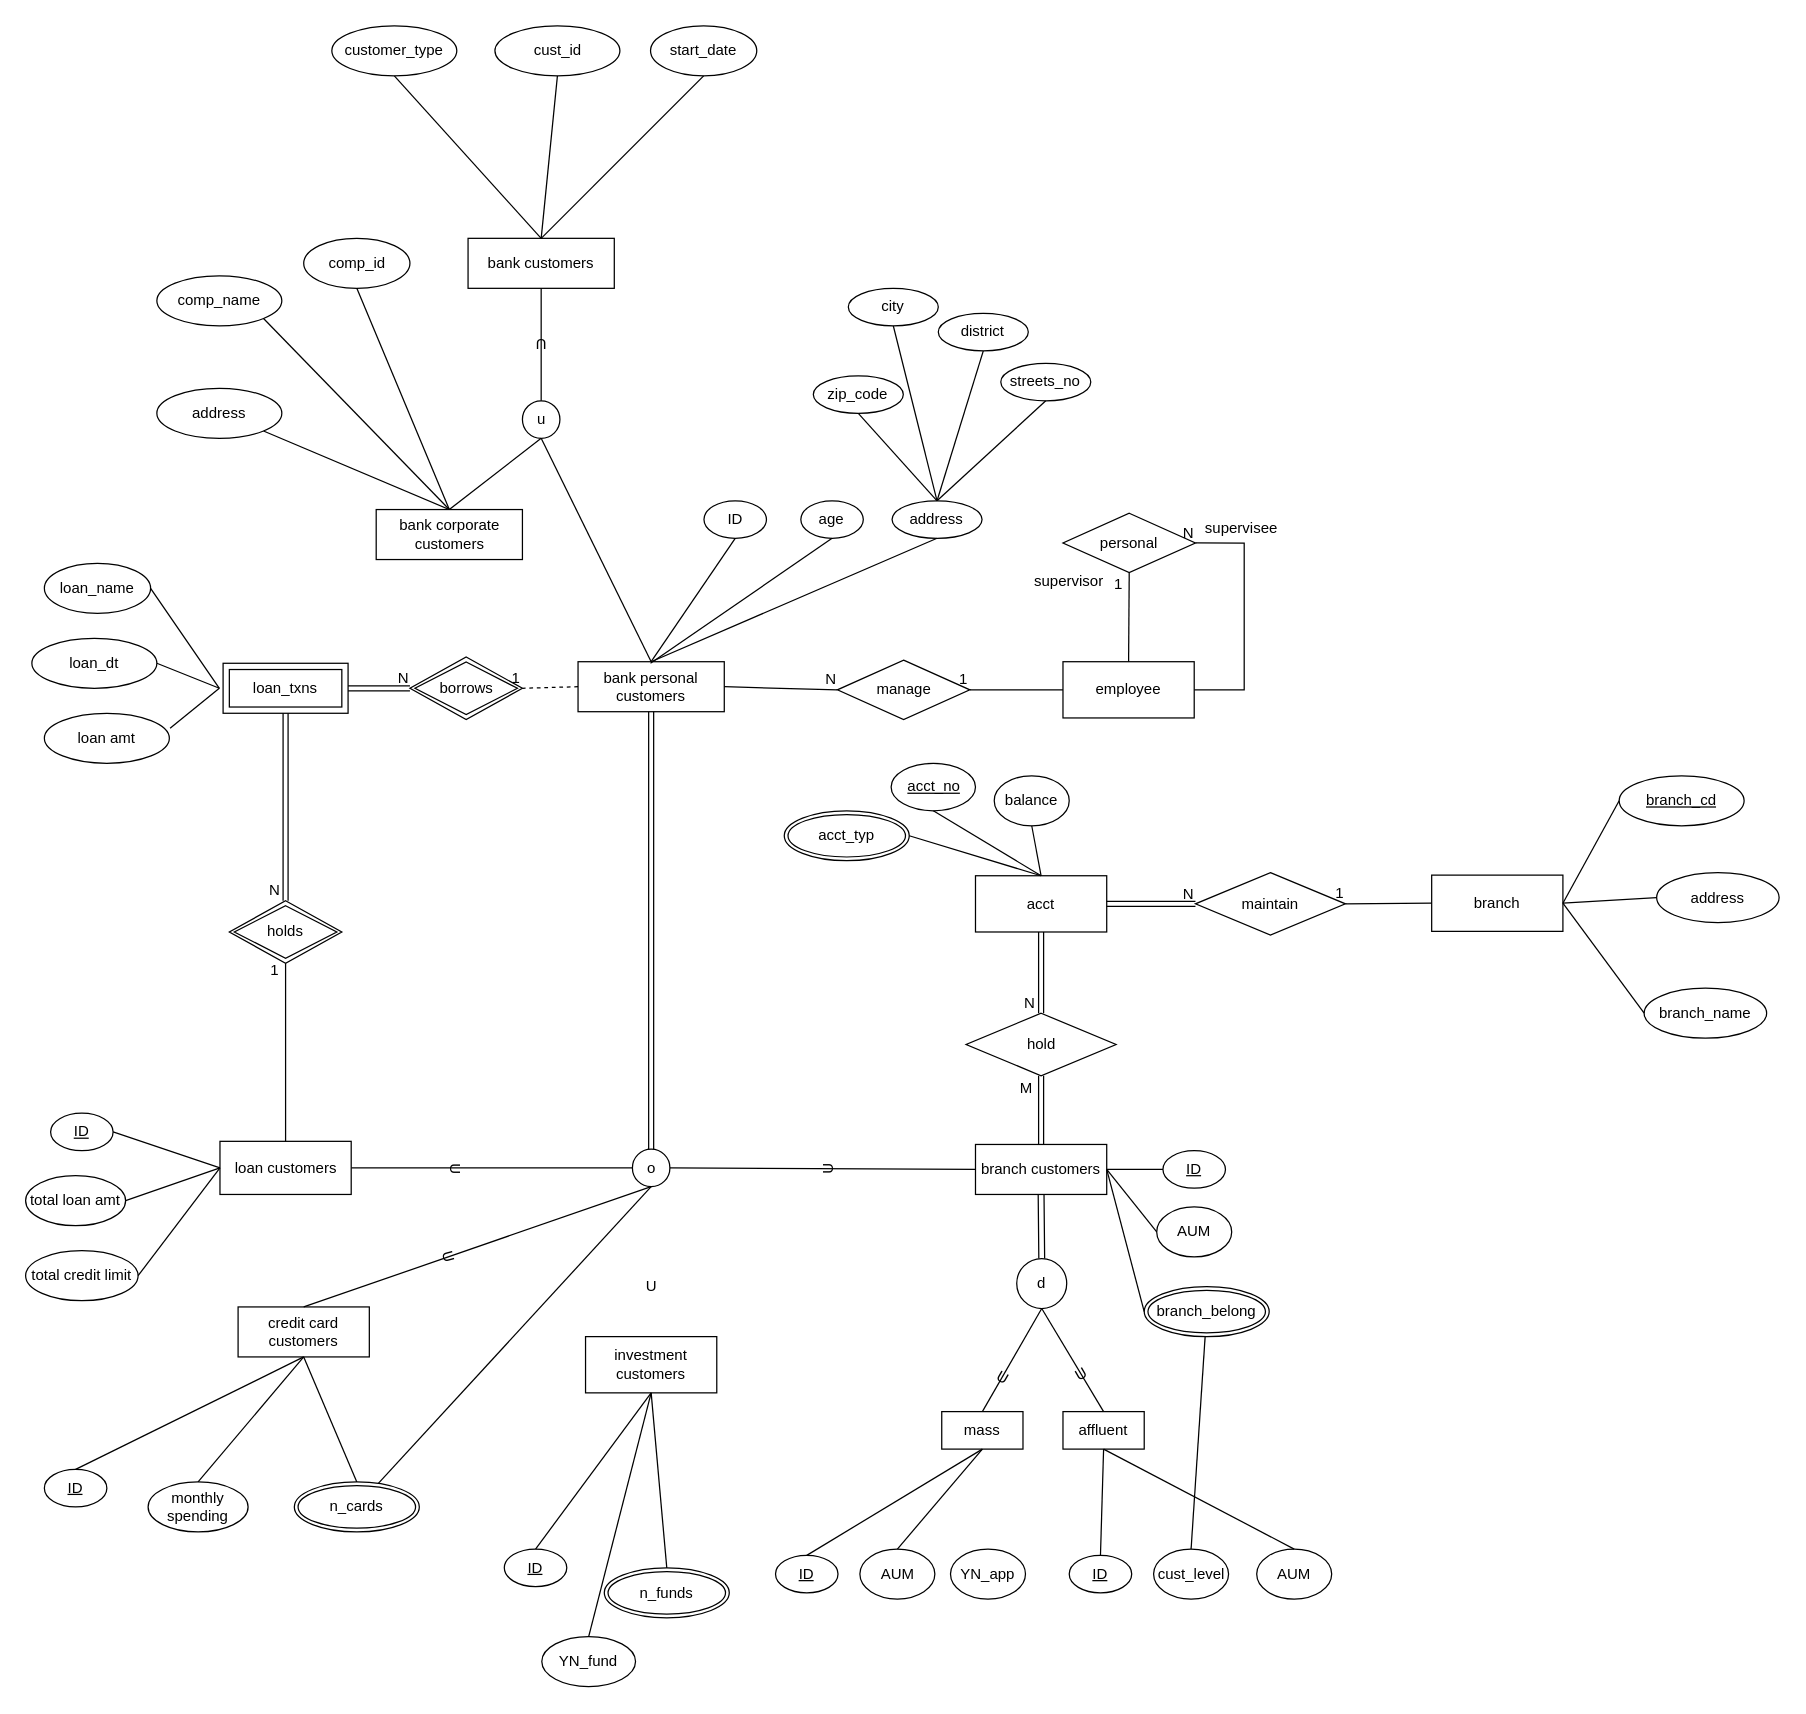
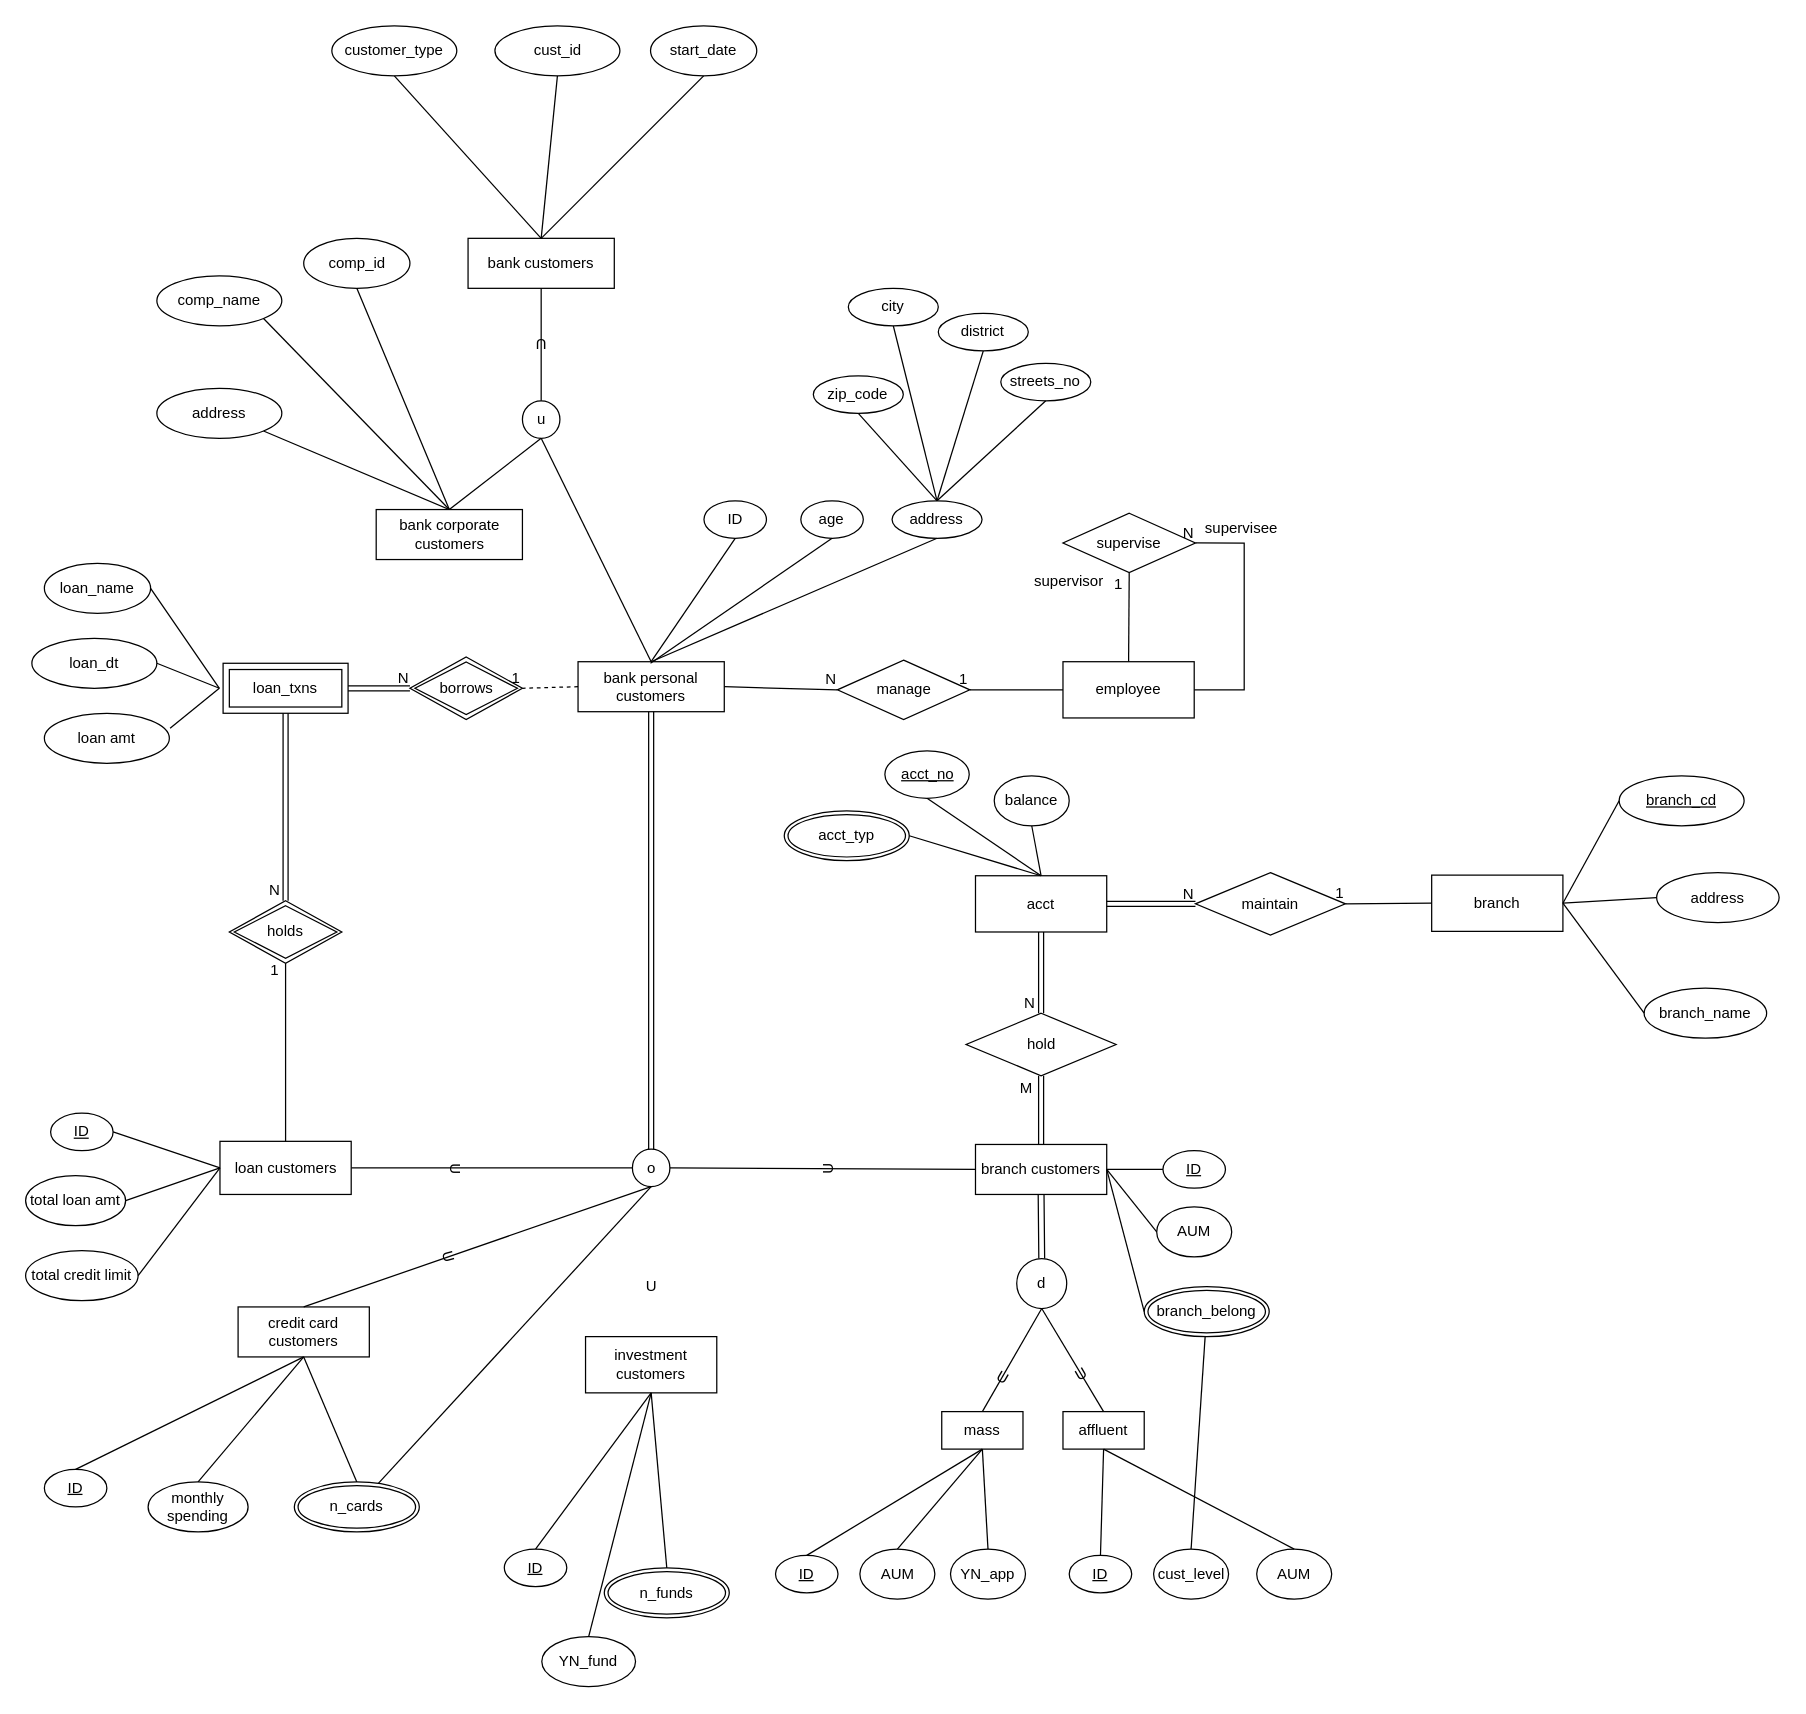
node "personal": label "personal" -> "supervise"
node "acct_no": moved (933, 787) -> (927, 774)
edge "mass" -- "YN_app": added
